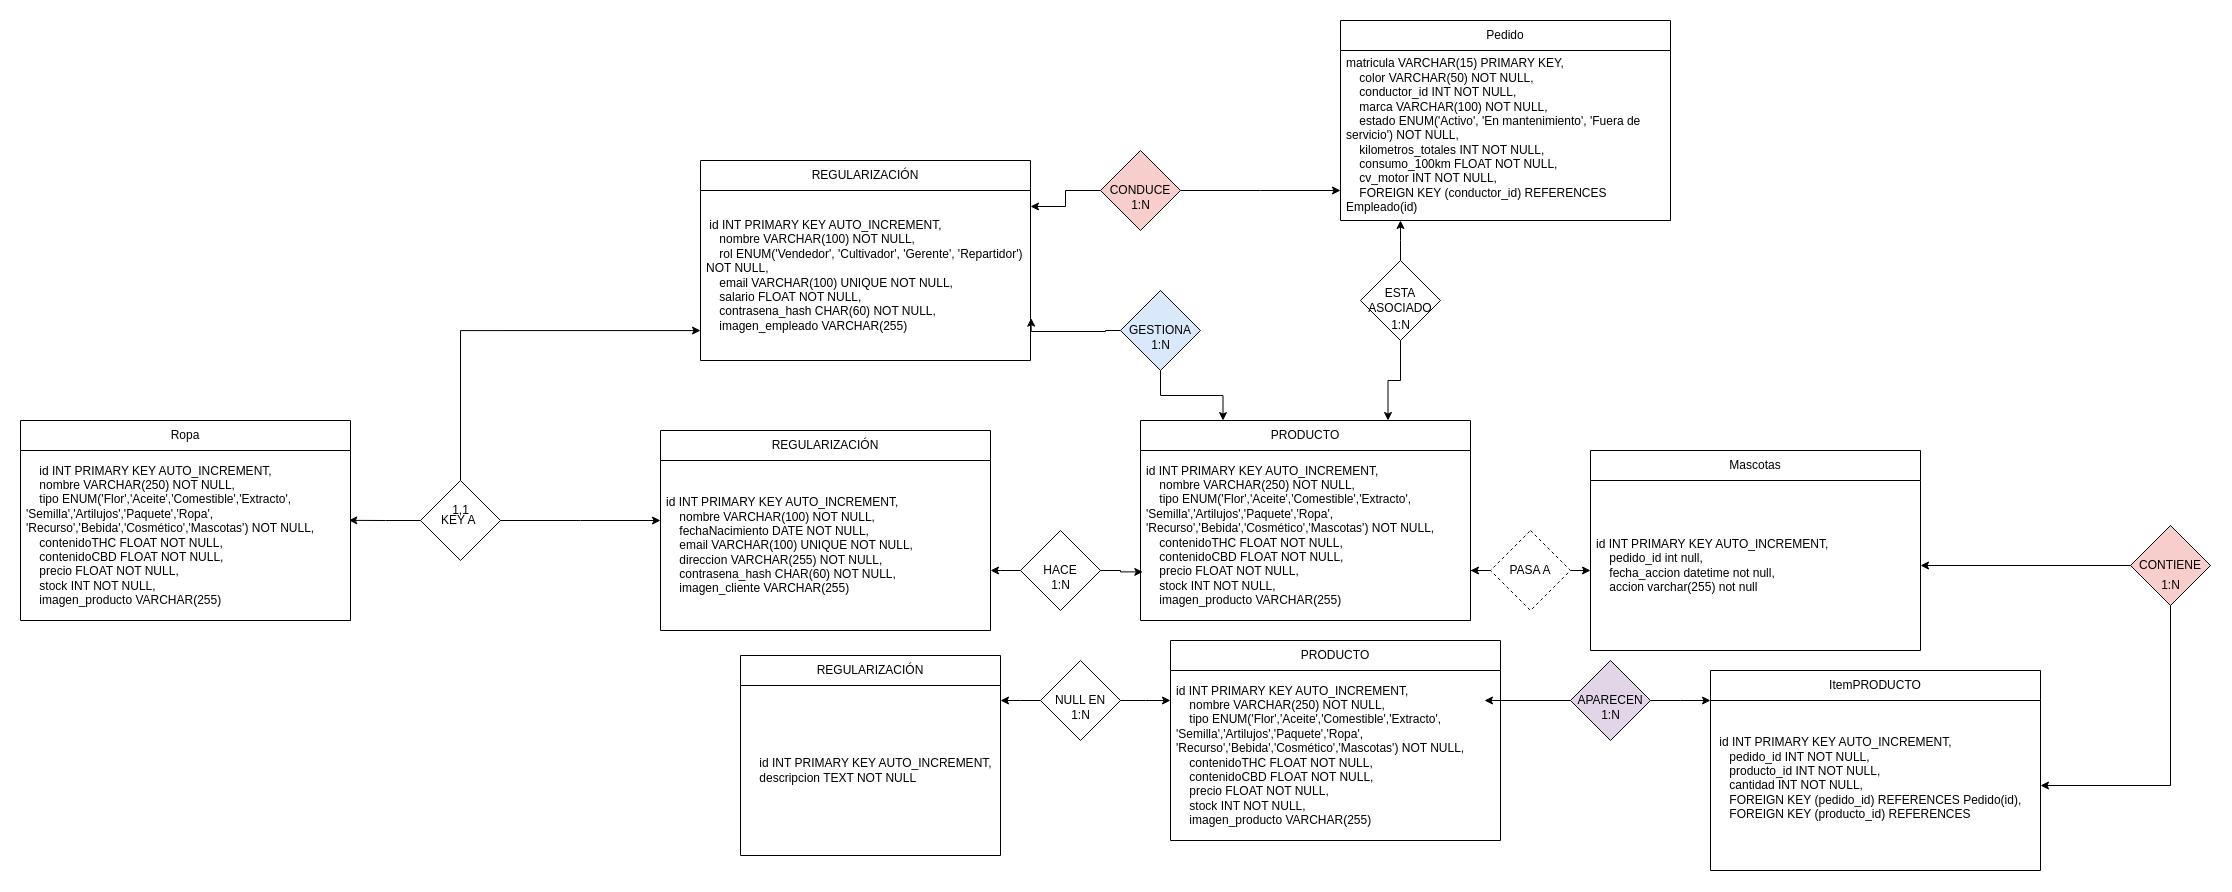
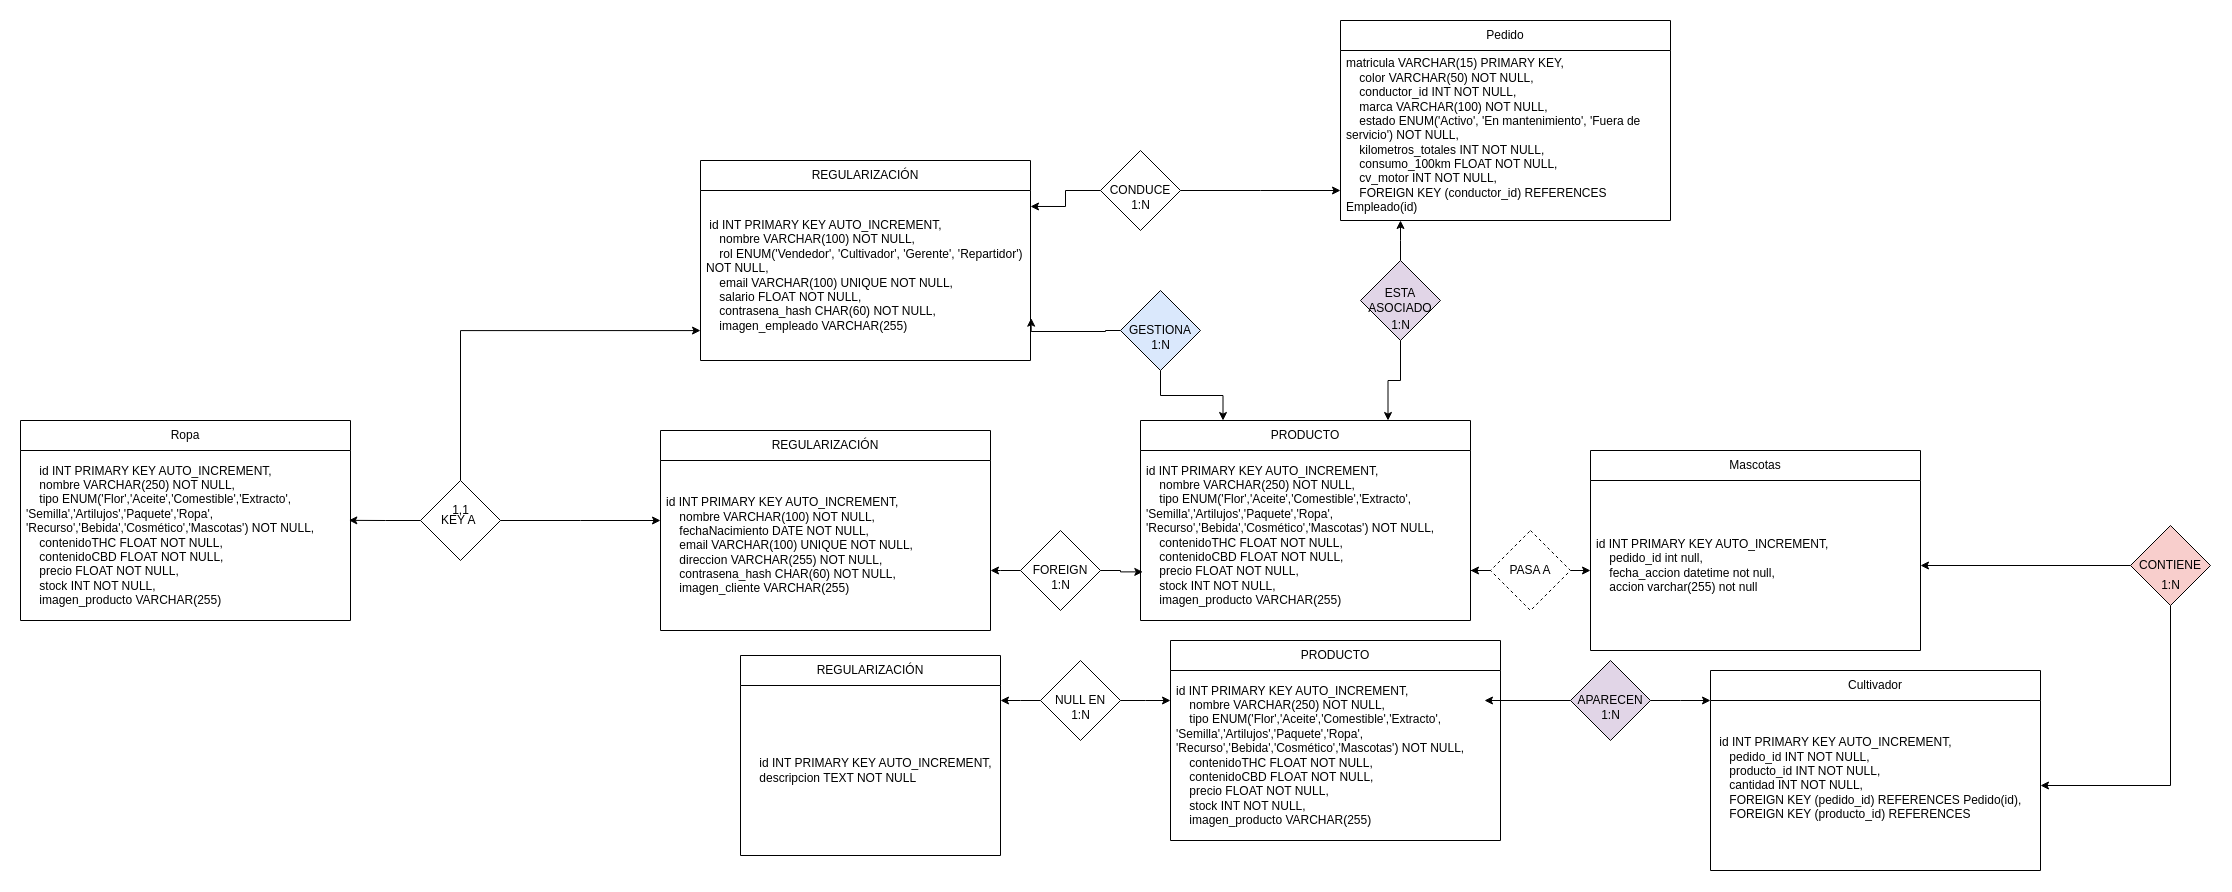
node "CONDUCE": fillcolor #f8cecc -> #ffffff
node "ESTA ASOCIADO": fillcolor #ffffff -> #e1d5e7
node "HACE": label "HACE" -> "FOREIGN"
node "ItemPRODUCTO": label "ItemPRODUCTO" -> "Cultivador"
